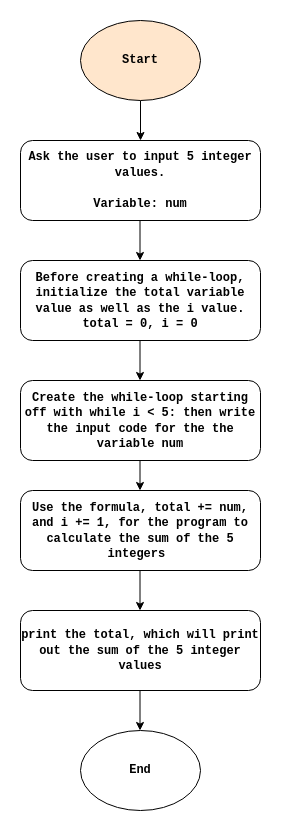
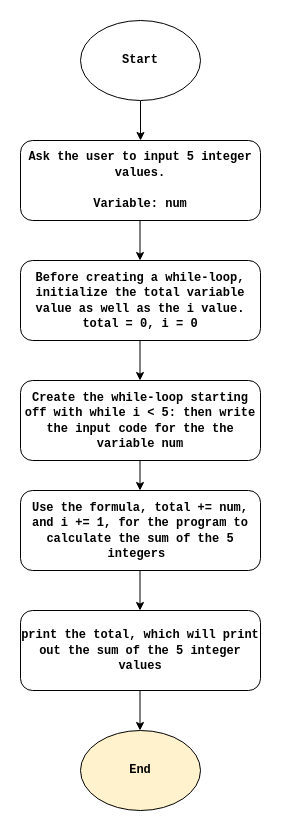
node "Start": fillcolor #ffe6cc -> #ffffff
node "End": fillcolor #ffffff -> #fff2cc
